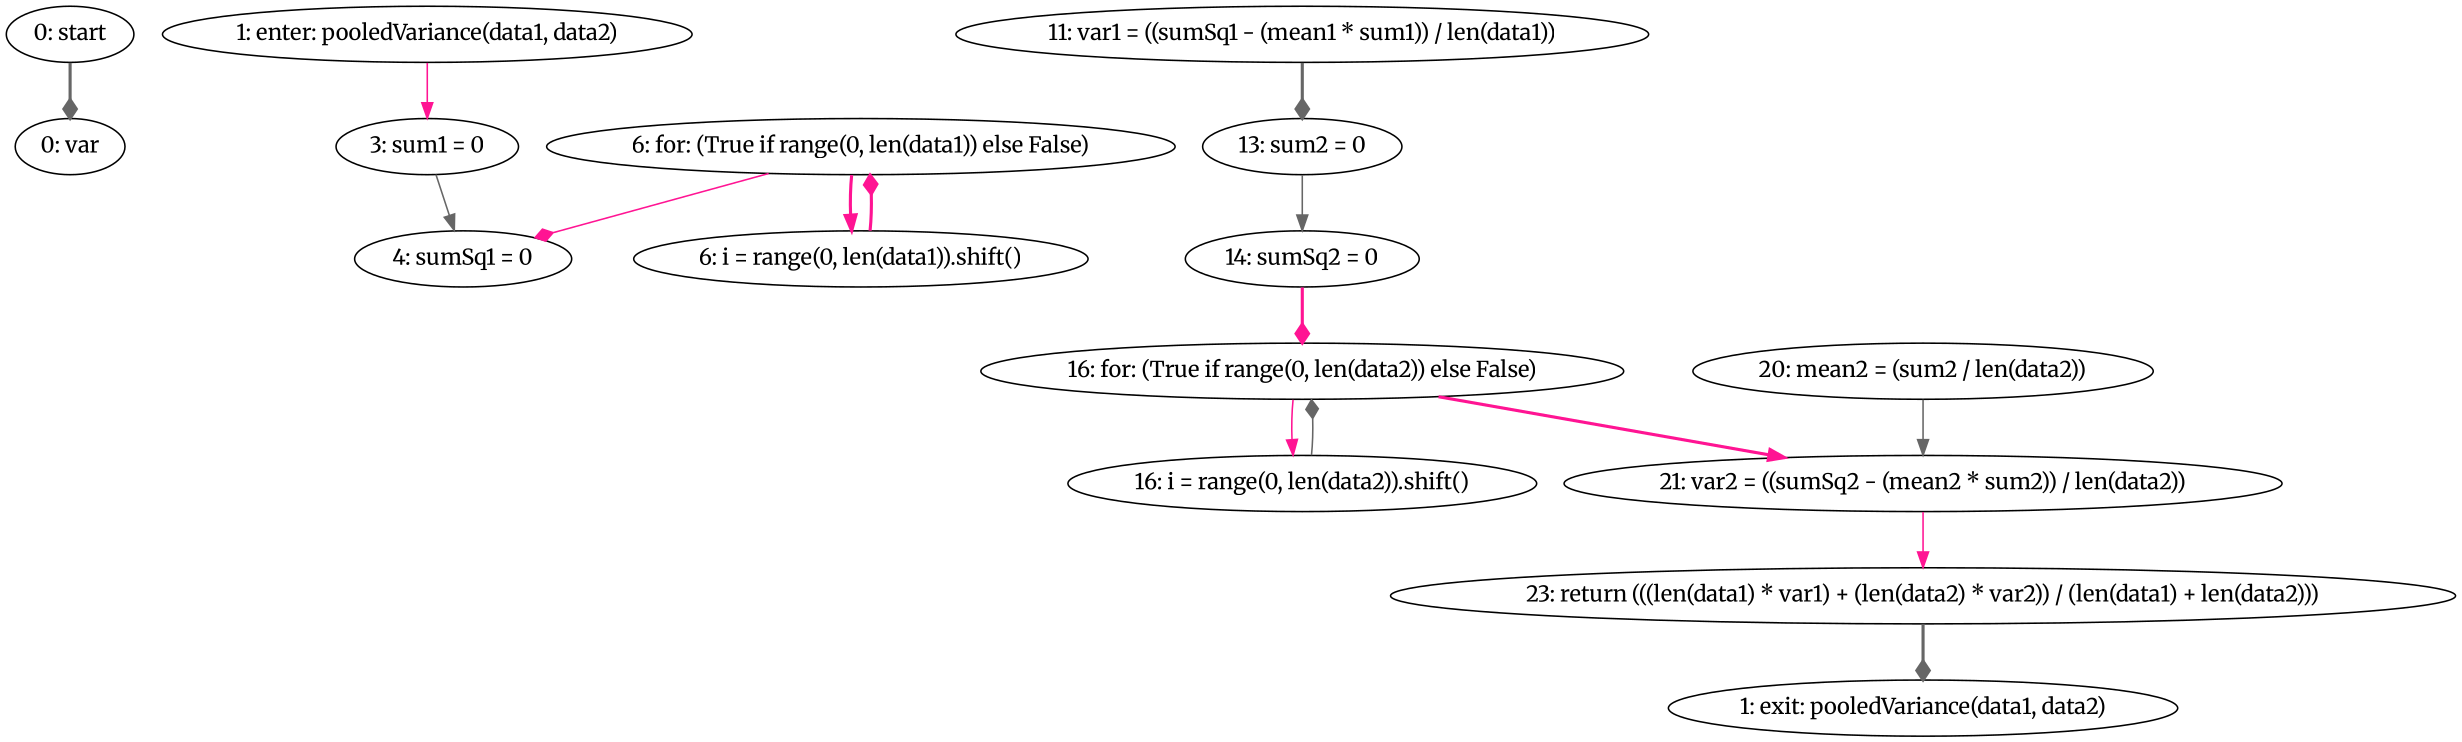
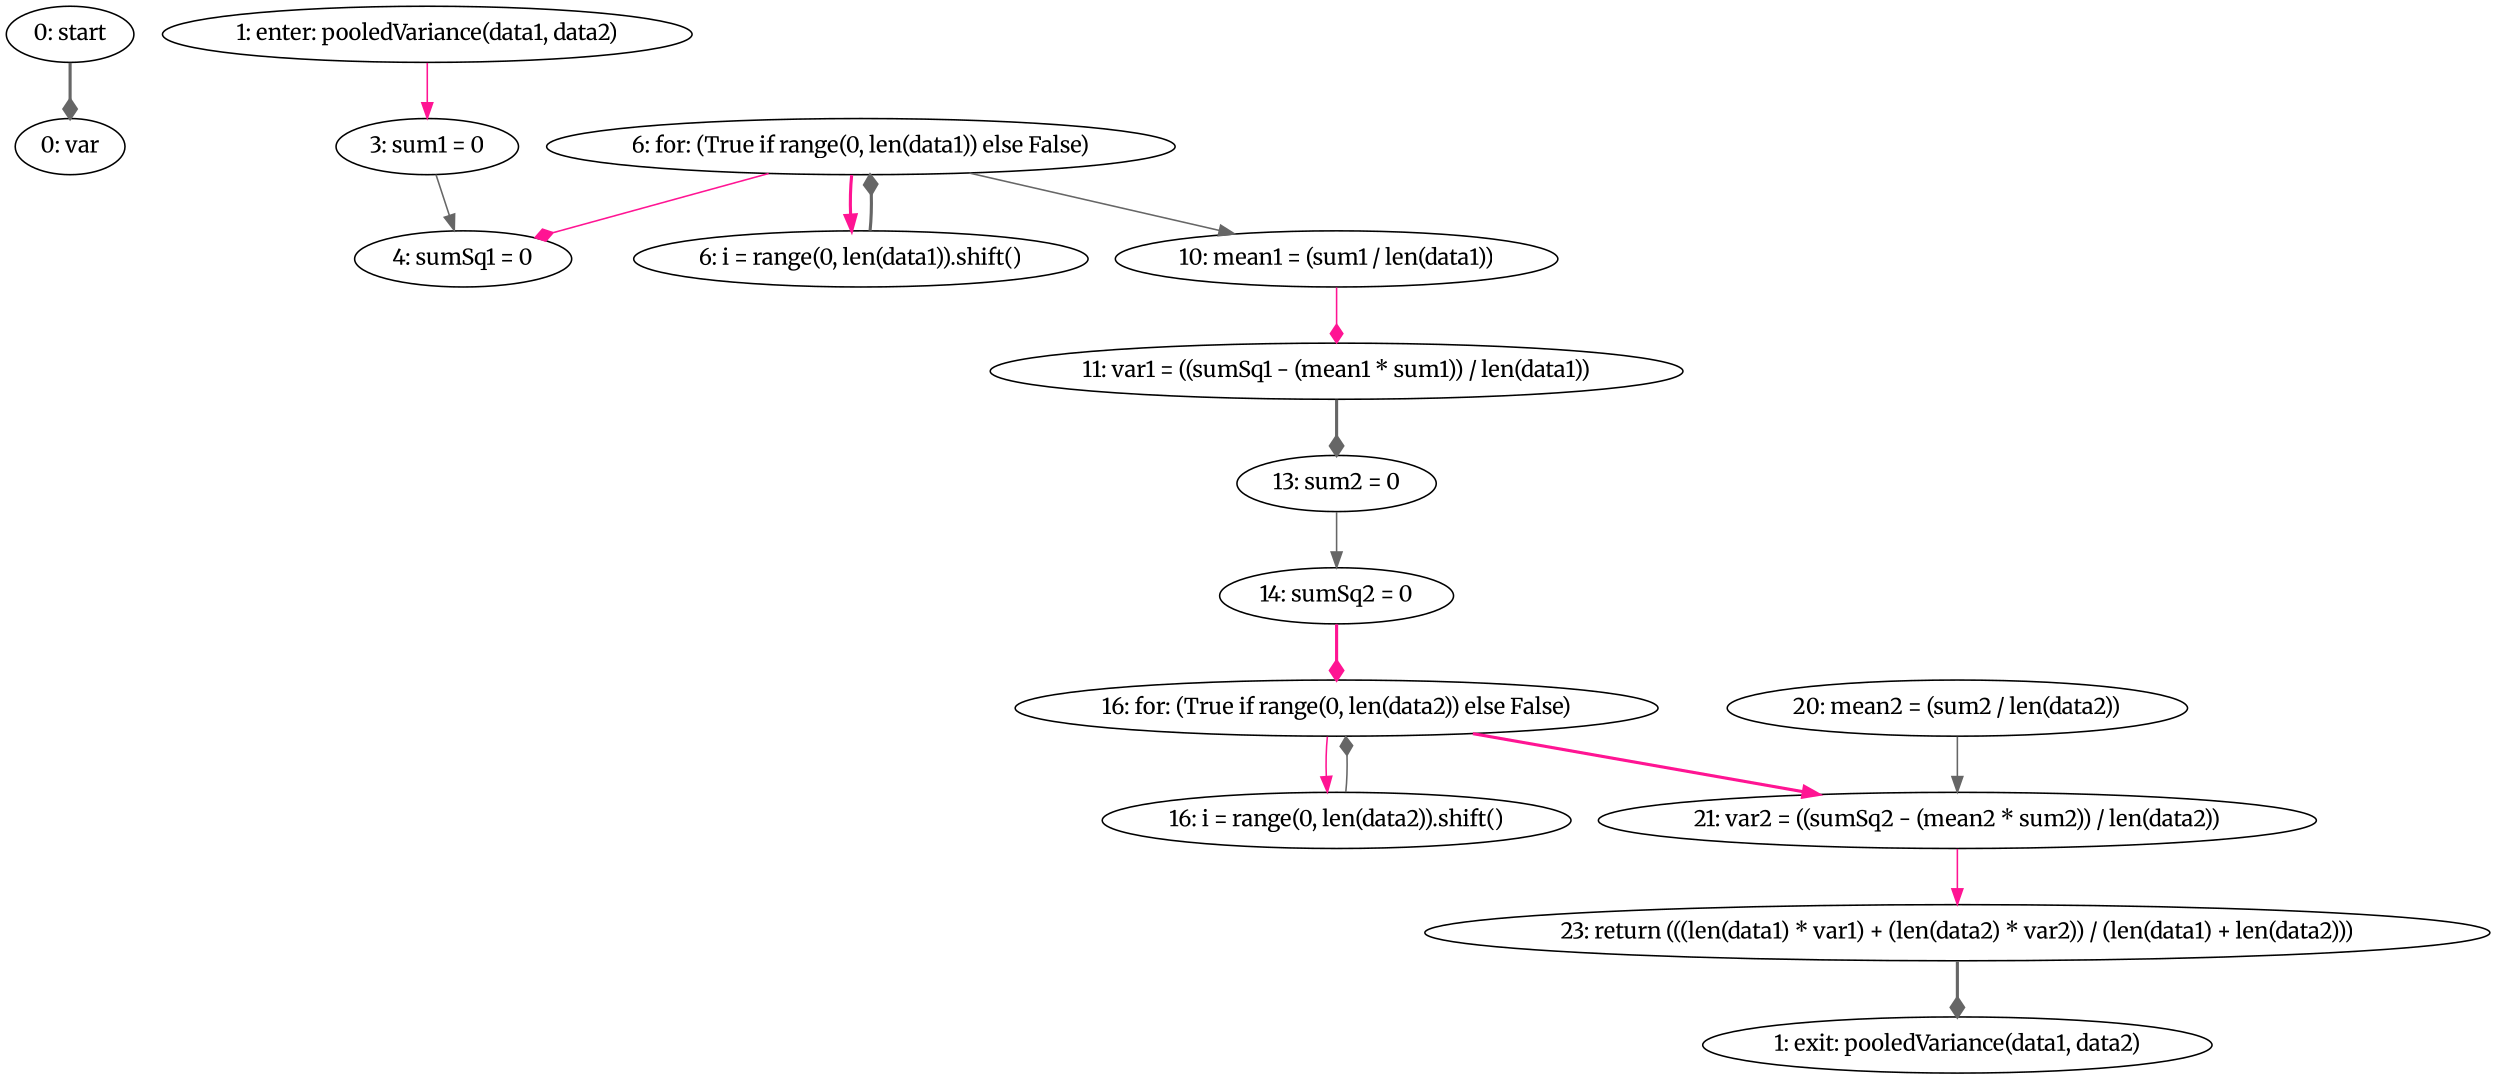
edge "6: i = range(0, len(data1)).shift()" -> "6: for: (True if range(0, len(data1)) else False)": color deeppink -> gray40
node "10: mean1 = (sum1 / len(data1))": added
